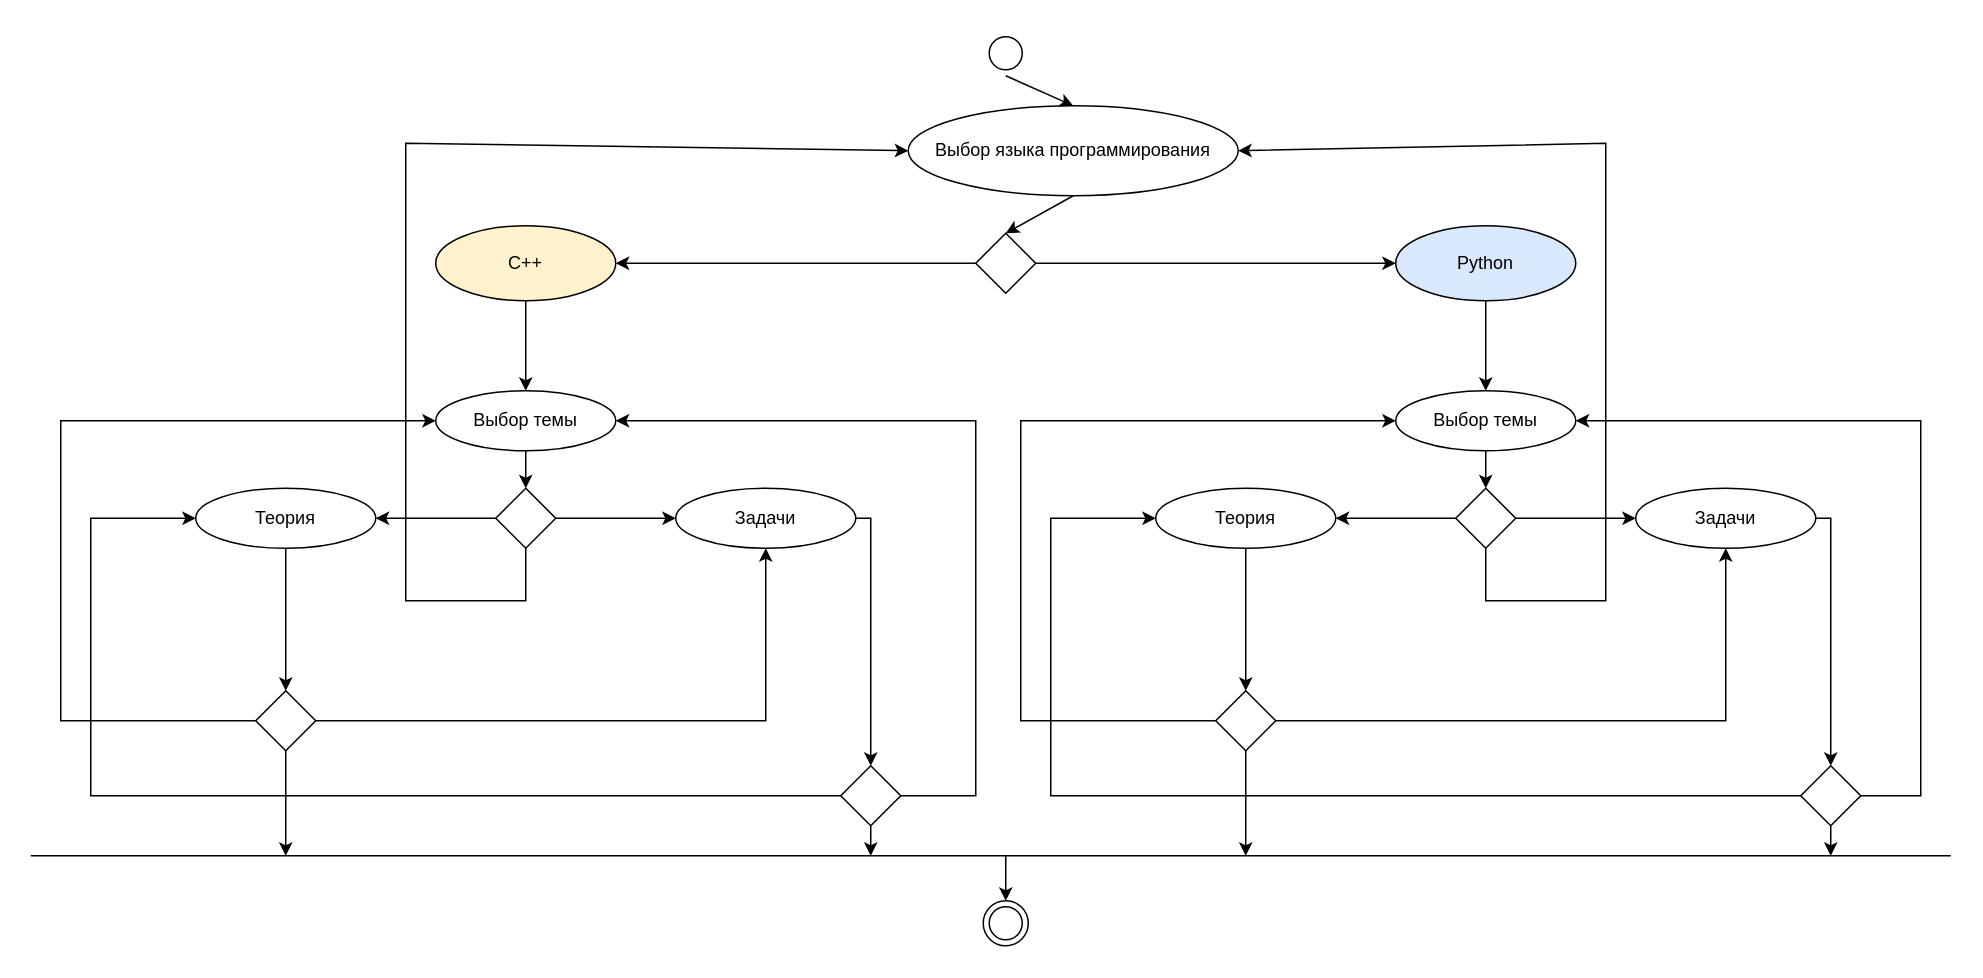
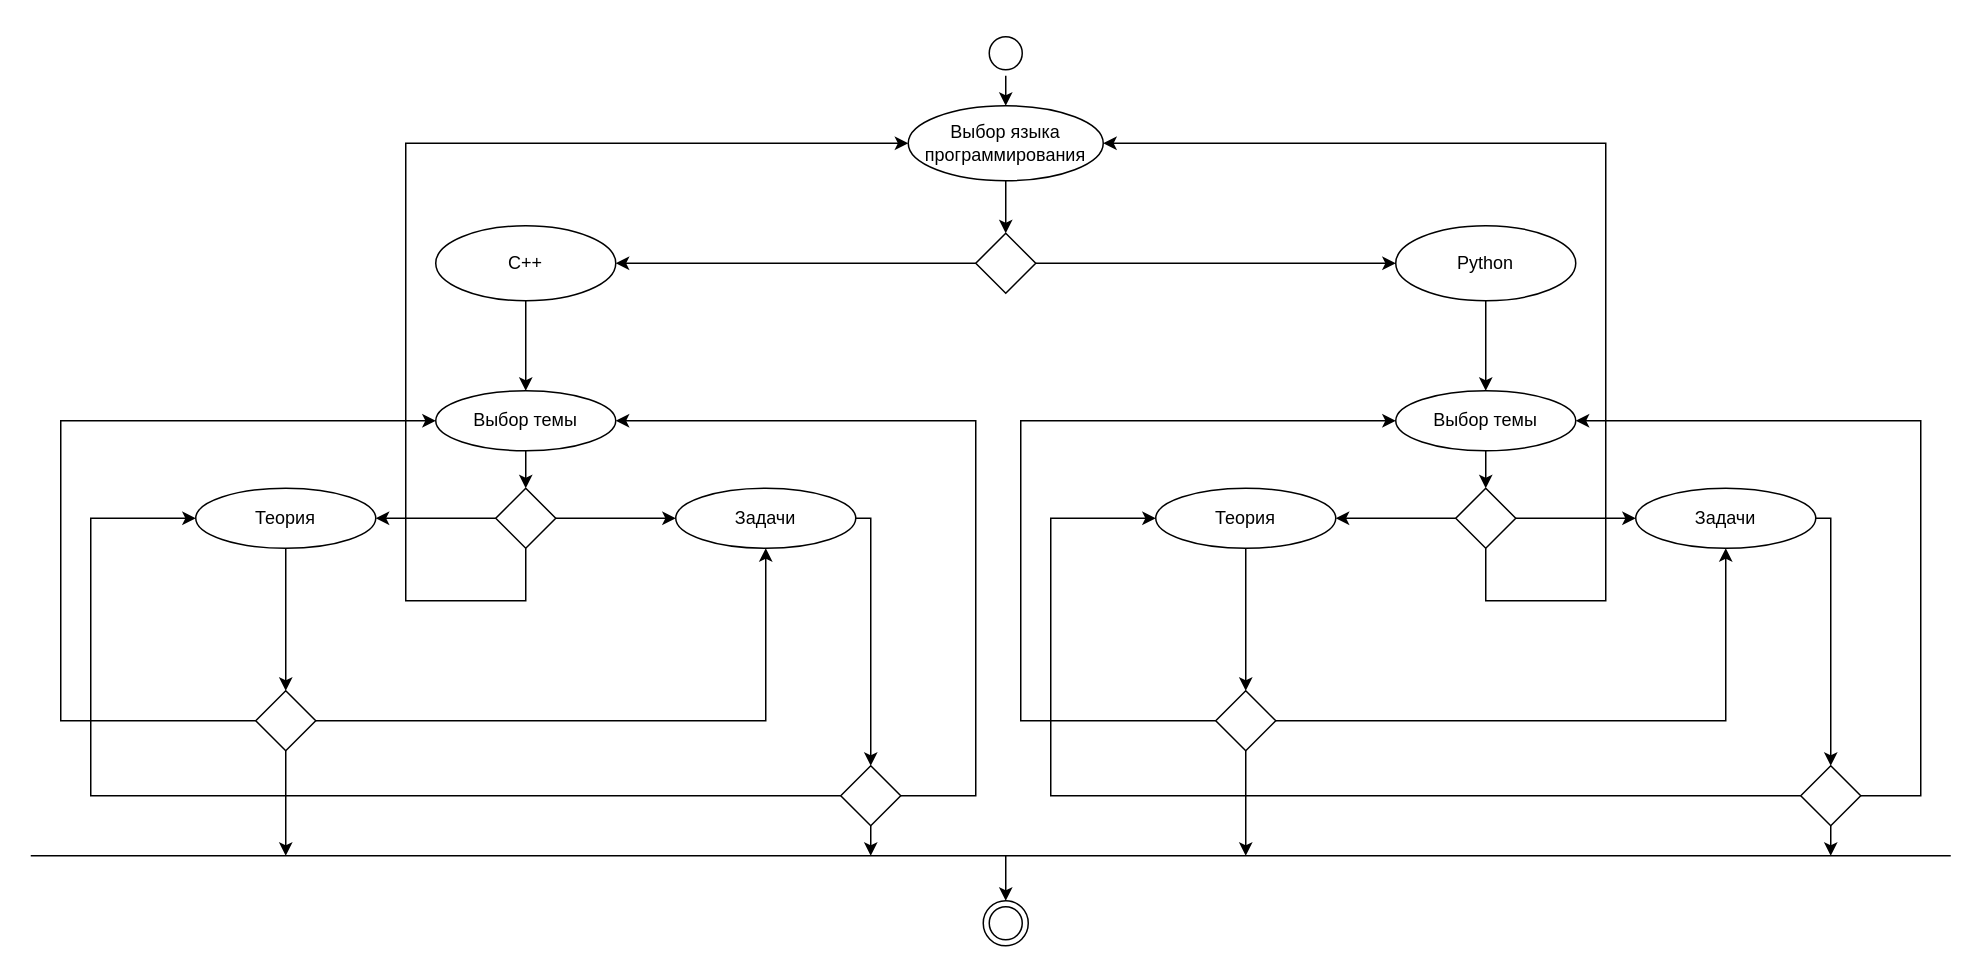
node "Выбор языка программирования": size 330x90 -> 195x75
node "C++": fillcolor #fff2cc -> #ffffff
node "Python": fillcolor #dae8fc -> #ffffff
